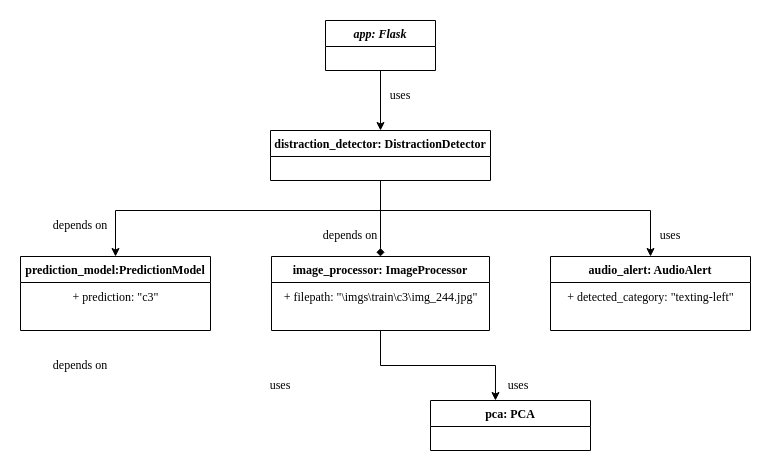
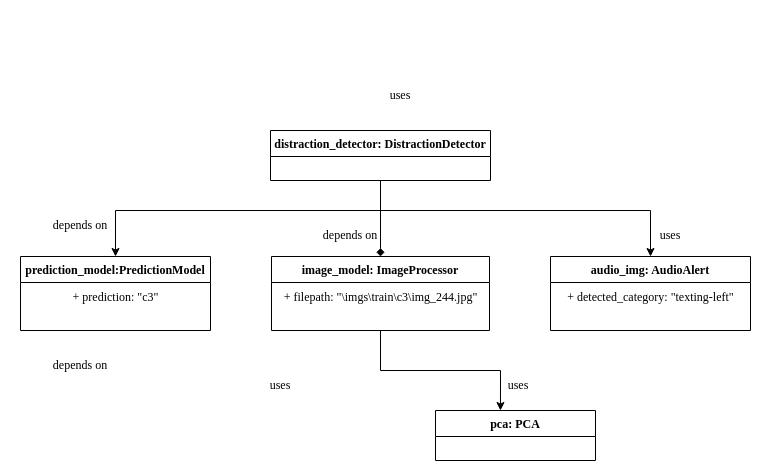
node "app: Flask": removed
edge "app: Flask" -> "distraction_detector: DistractionDetector": removed
node "image_processor: ImageProcessor": label "image_processor: ImageProcessor" -> "image_model: ImageProcessor"
node "audio_alert: AudioAlert": label "audio_alert: AudioAlert" -> "audio_img: AudioAlert"
node "pca: PCA": moved (511, 426) -> (516, 436)
